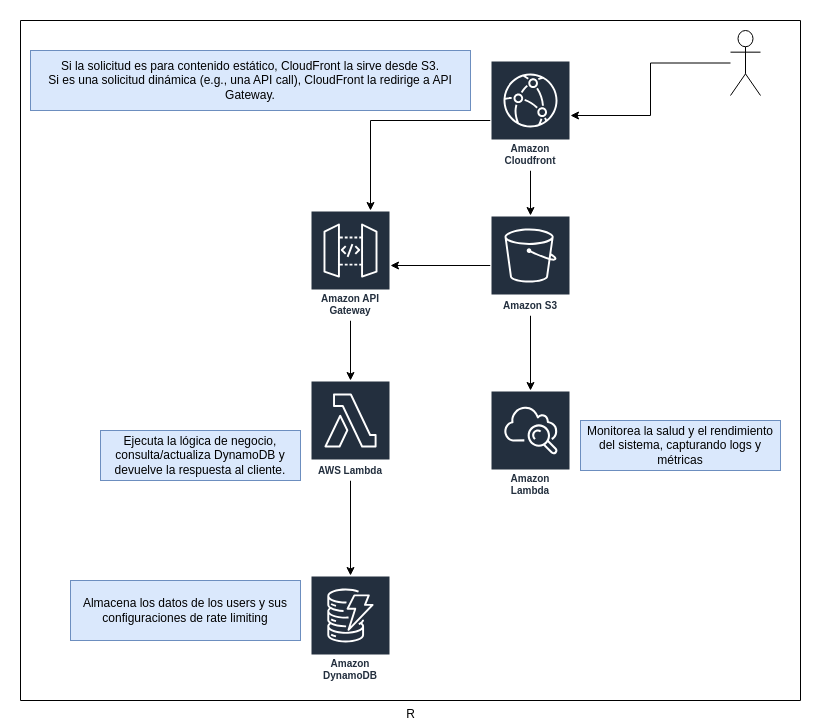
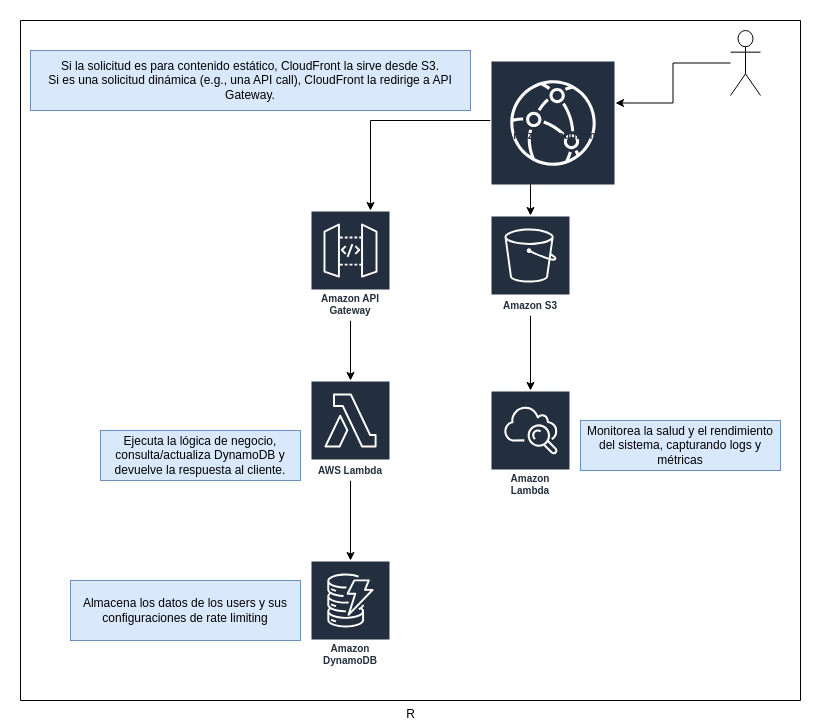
node "Amazon Cloudfront": size 80x110 -> 125x85
edge "Amazon S3" -> "Amazon API Gateway": removed
node "Amazon DynamoDB": moved (351, 631) -> (351, 616)
